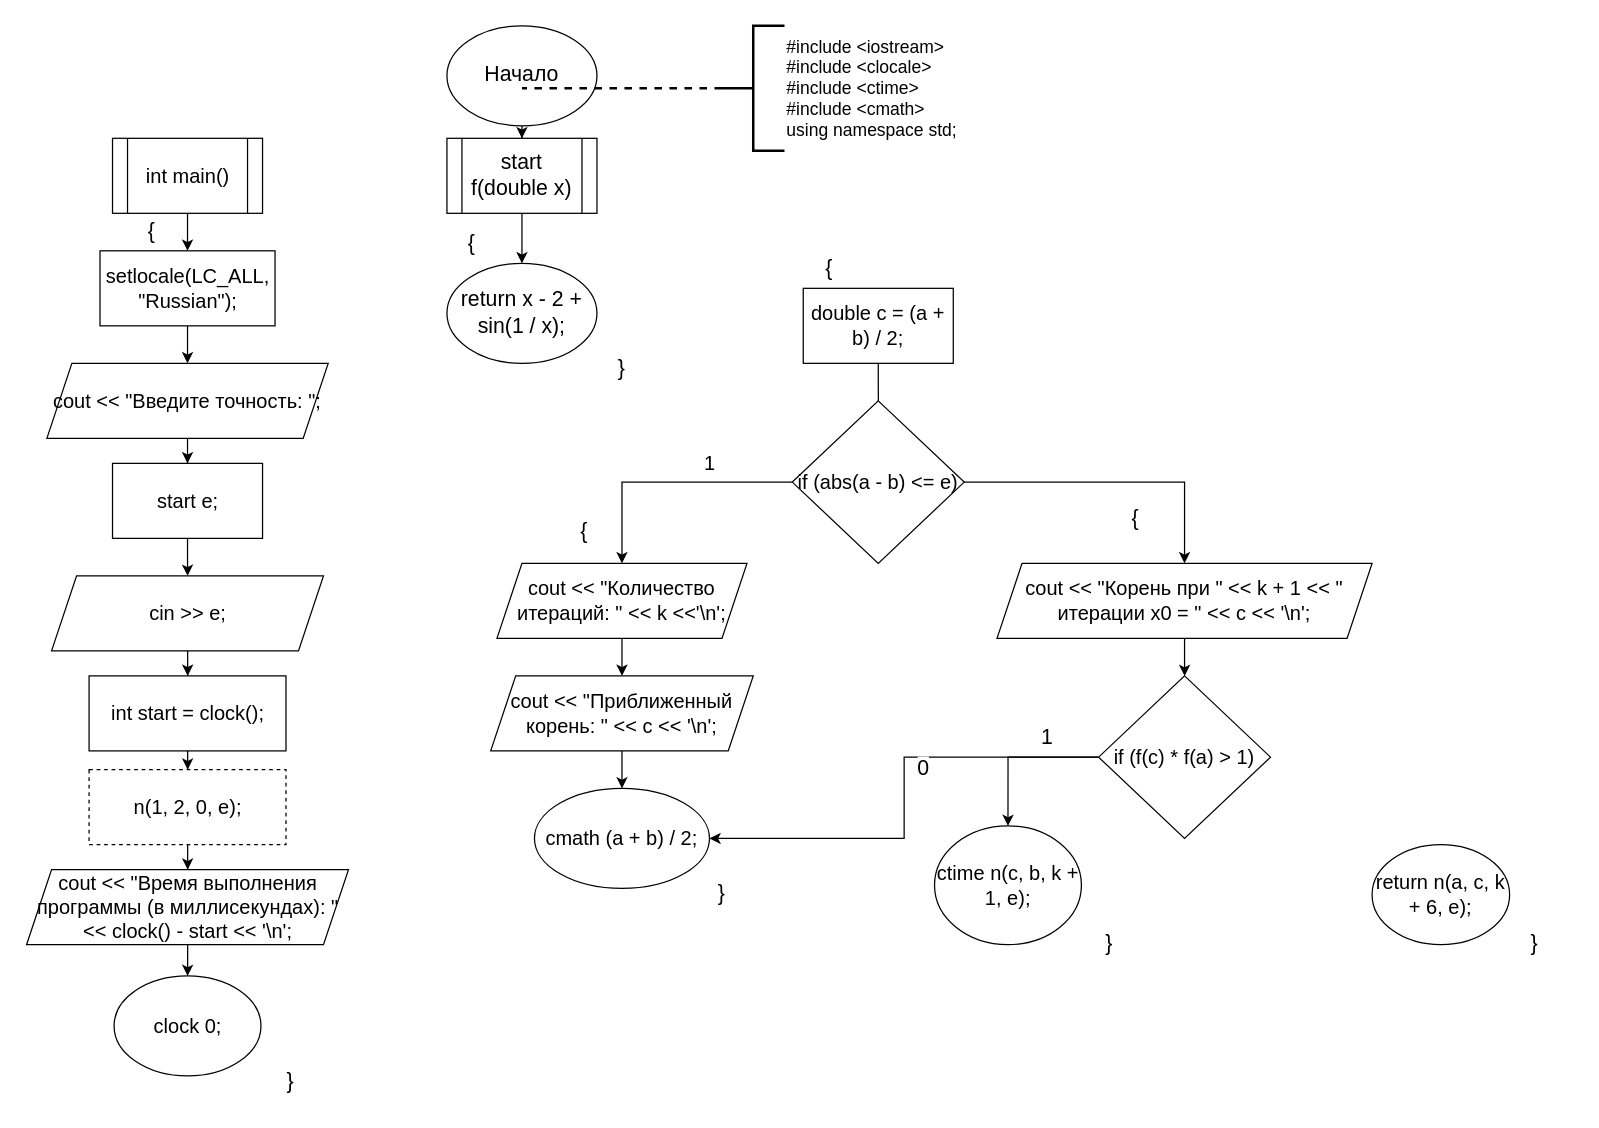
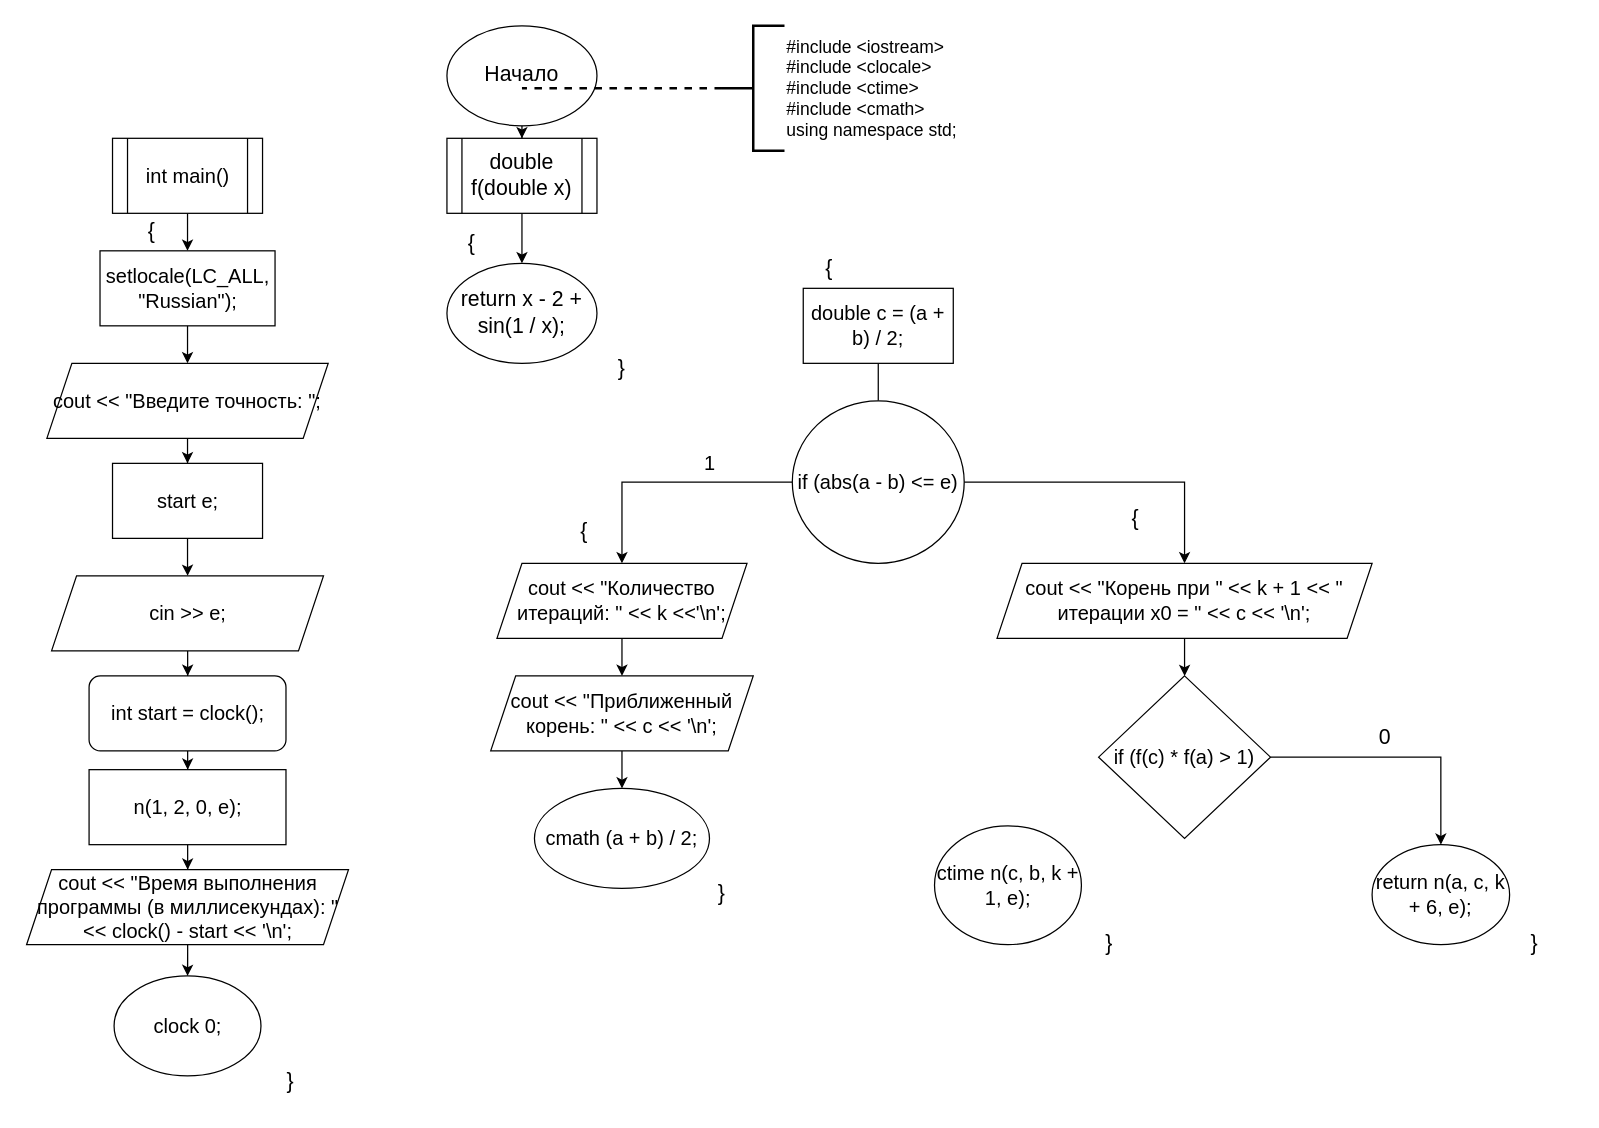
node "start f(double x)": label "start f(double x)" -> "double f(double x)"
node "if (abs(a - b) <= e)": shape diamond -> ellipse
node "int start = clock();": shape rectangle -> rounded rectangle
edge "if (f(c) * f(a) > 1)" -> "ctime n(c, b, k + 1, e);": removed, label "1"
node "n(1, 2, 0, e);": style dashed -> solid
edge "if (f(c) * f(a) > 1)" -> "cmath (a + b) / 2;": now "if (f(c) * f(a) > 1)" -> "return n(a, c, k + 6, e);"
